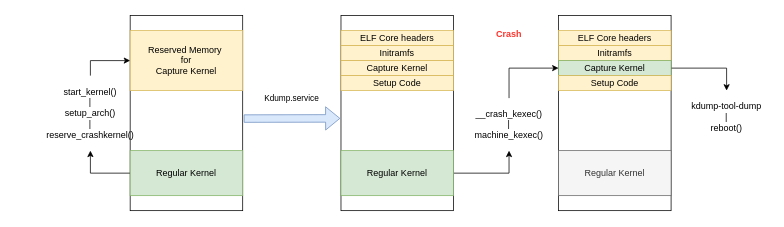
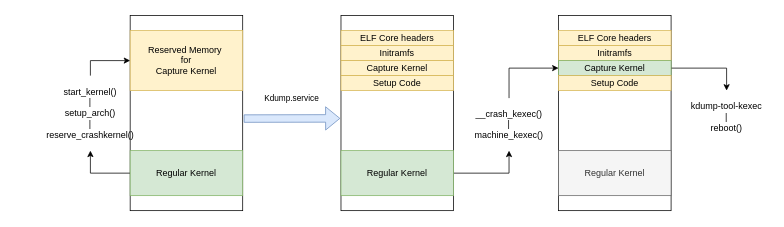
node "Crash": removed
node "kdump-tool-dump | reboot()": label "kdump-tool-dump | reboot()" -> "kdump-tool-kexec | reboot()"
